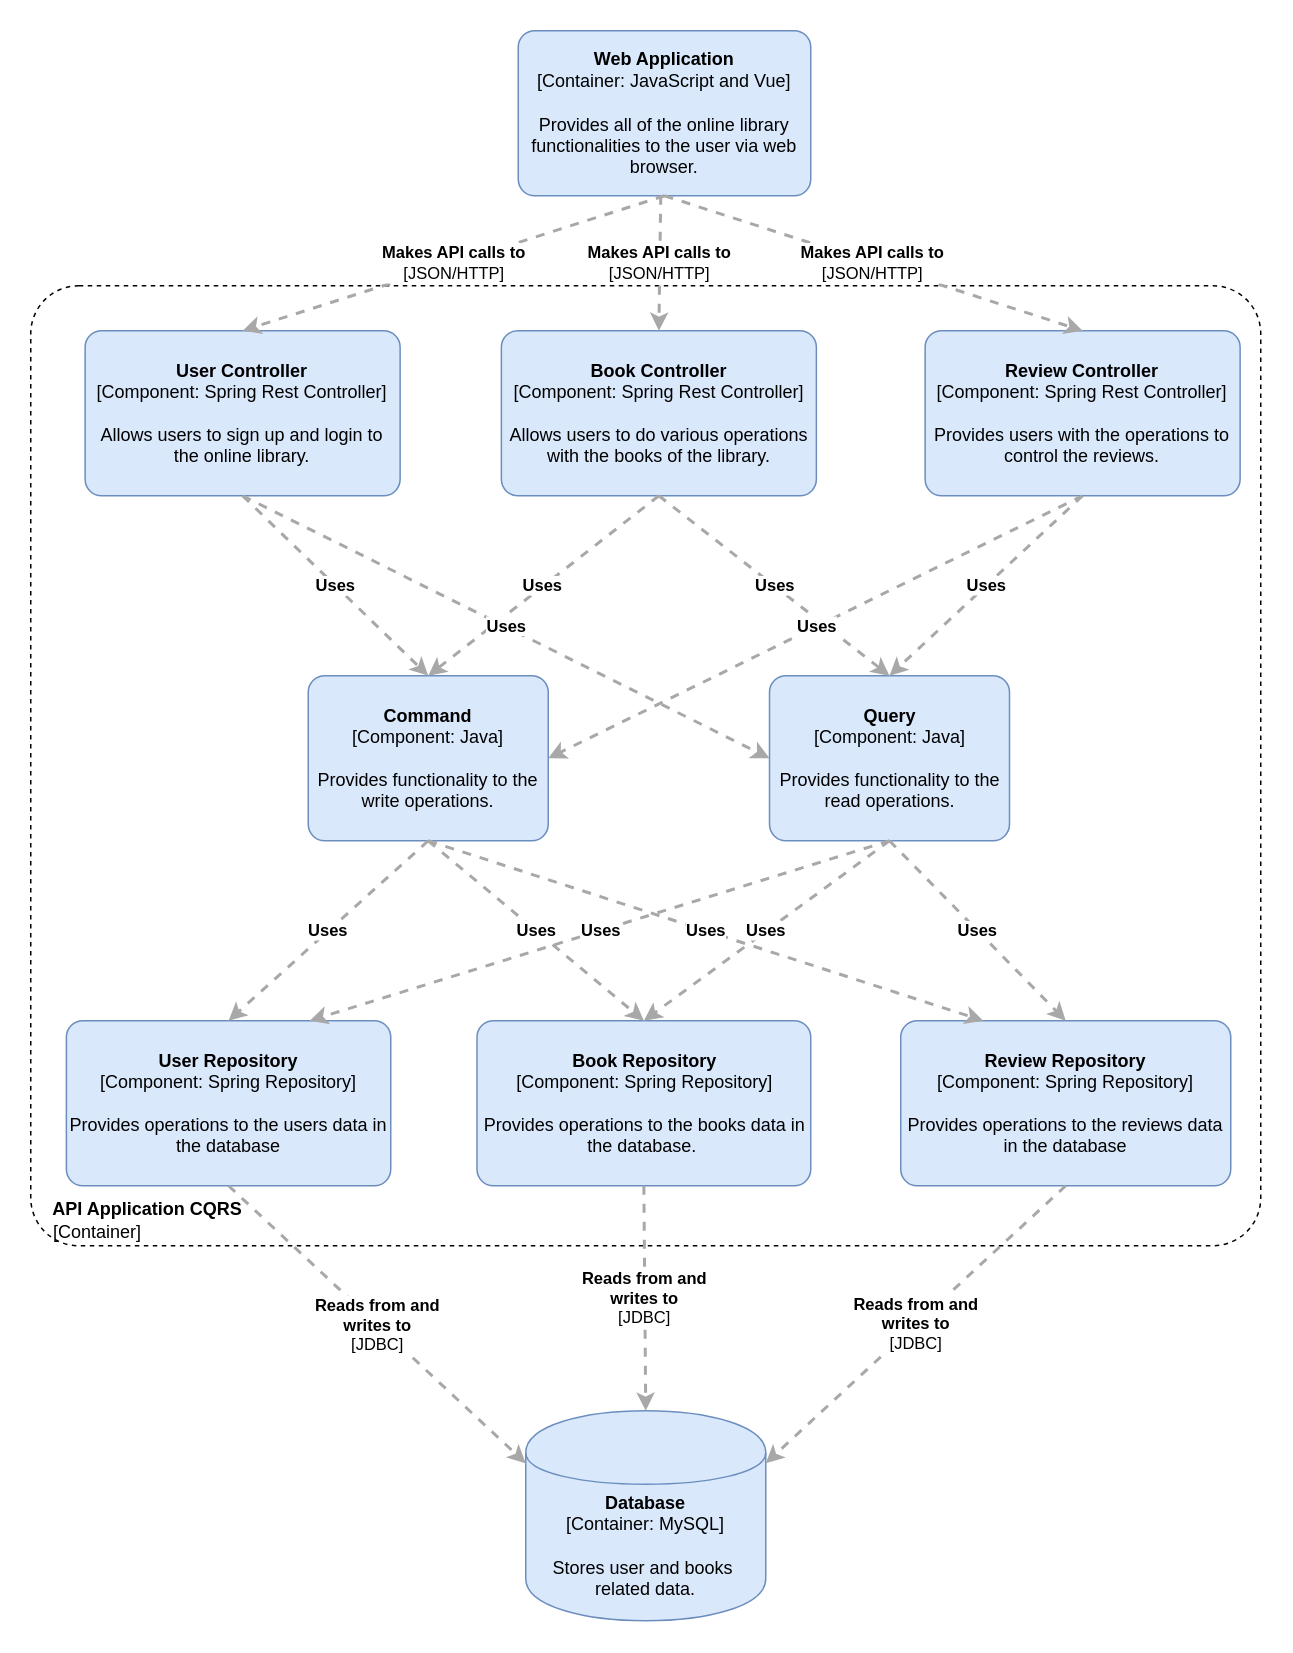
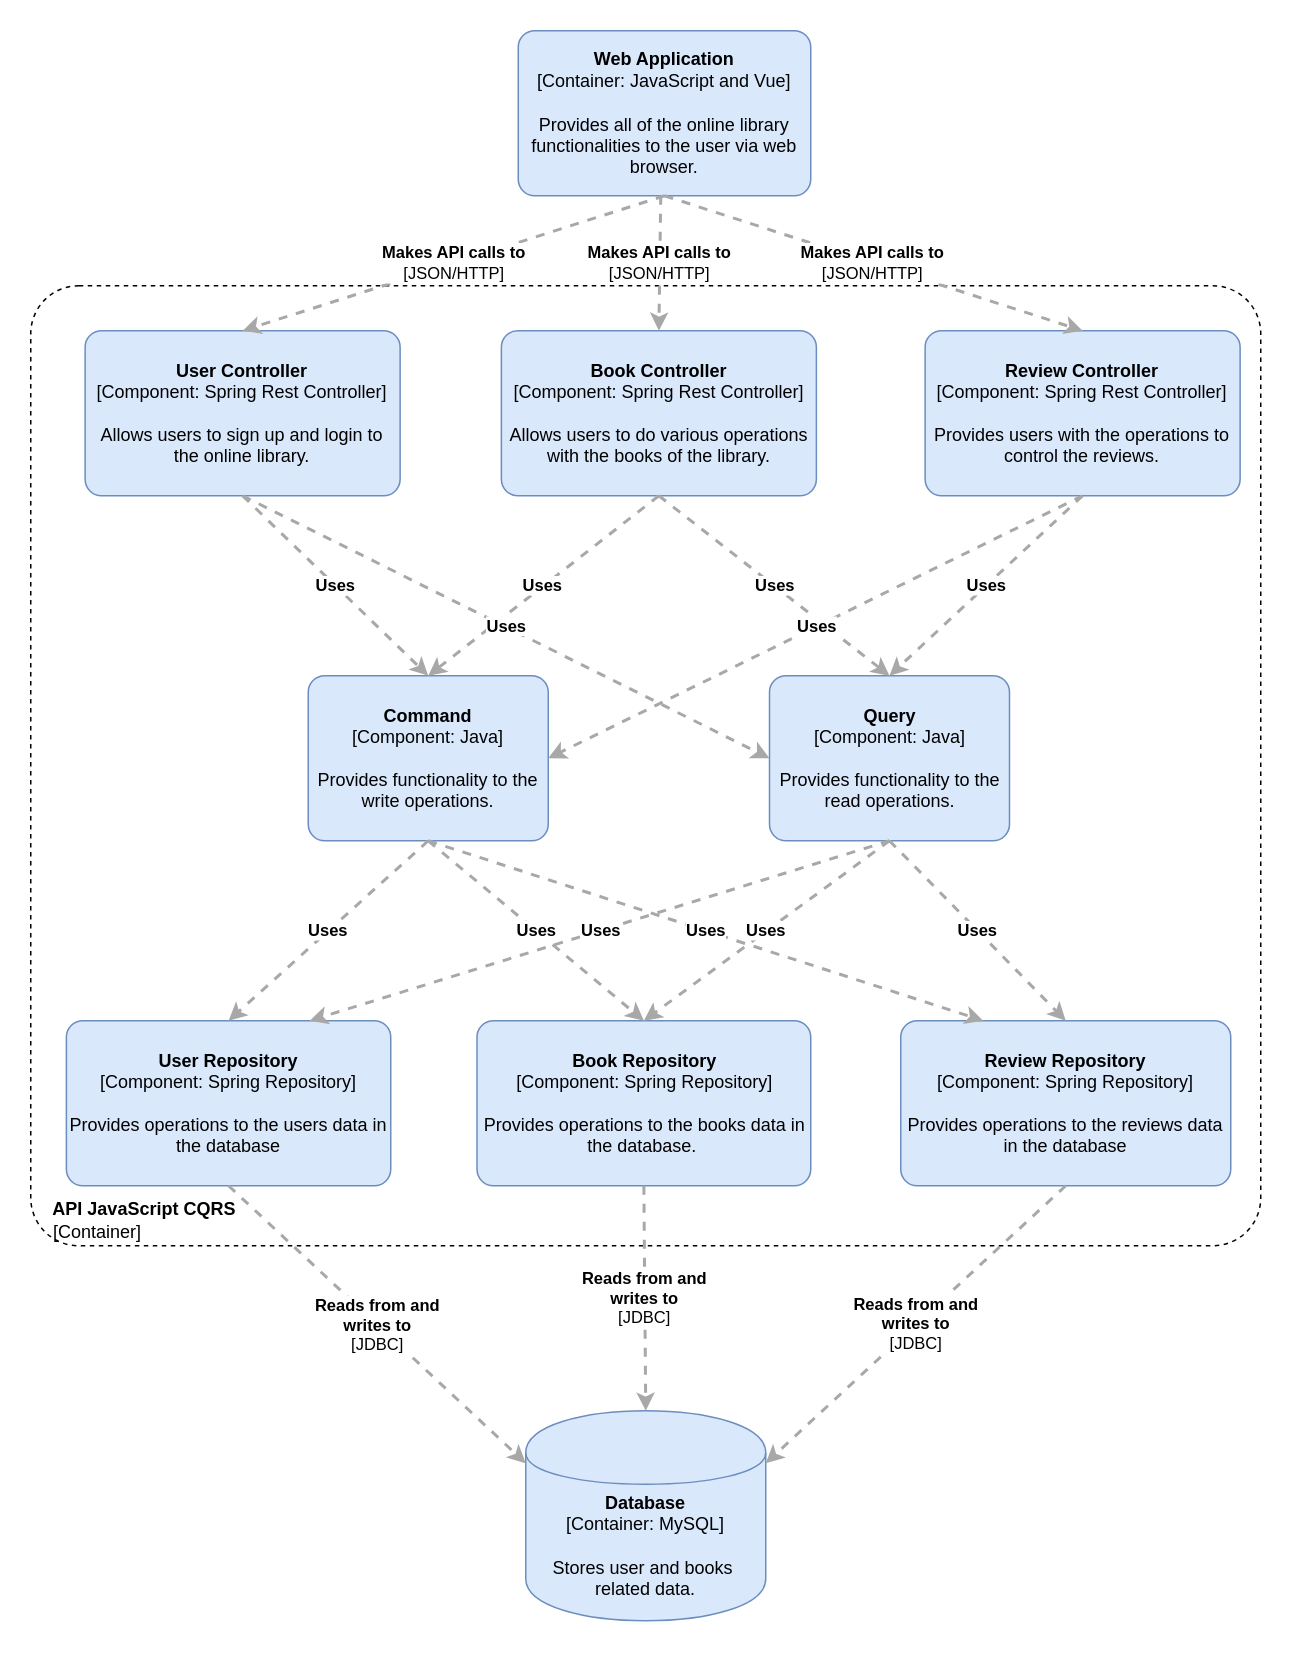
node "API Application CQRS [Container]": label "API Application CQRS [Container]" -> "API JavaScript CQRS [Container]"
